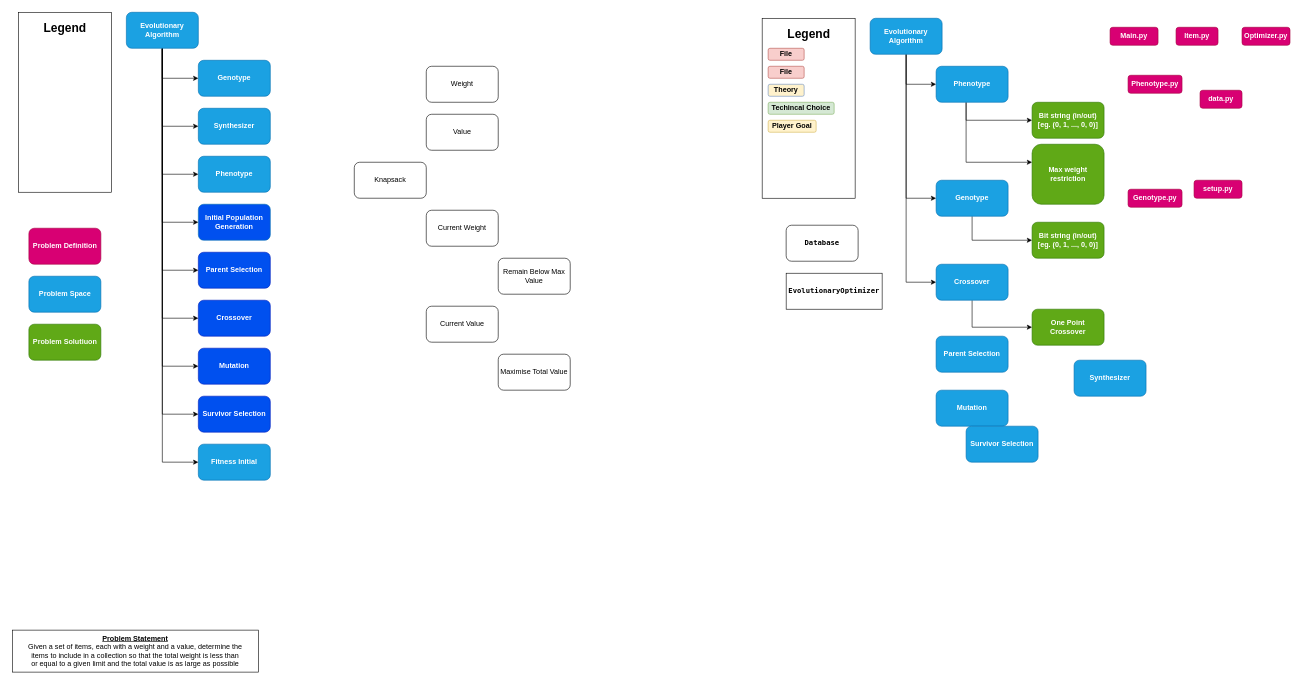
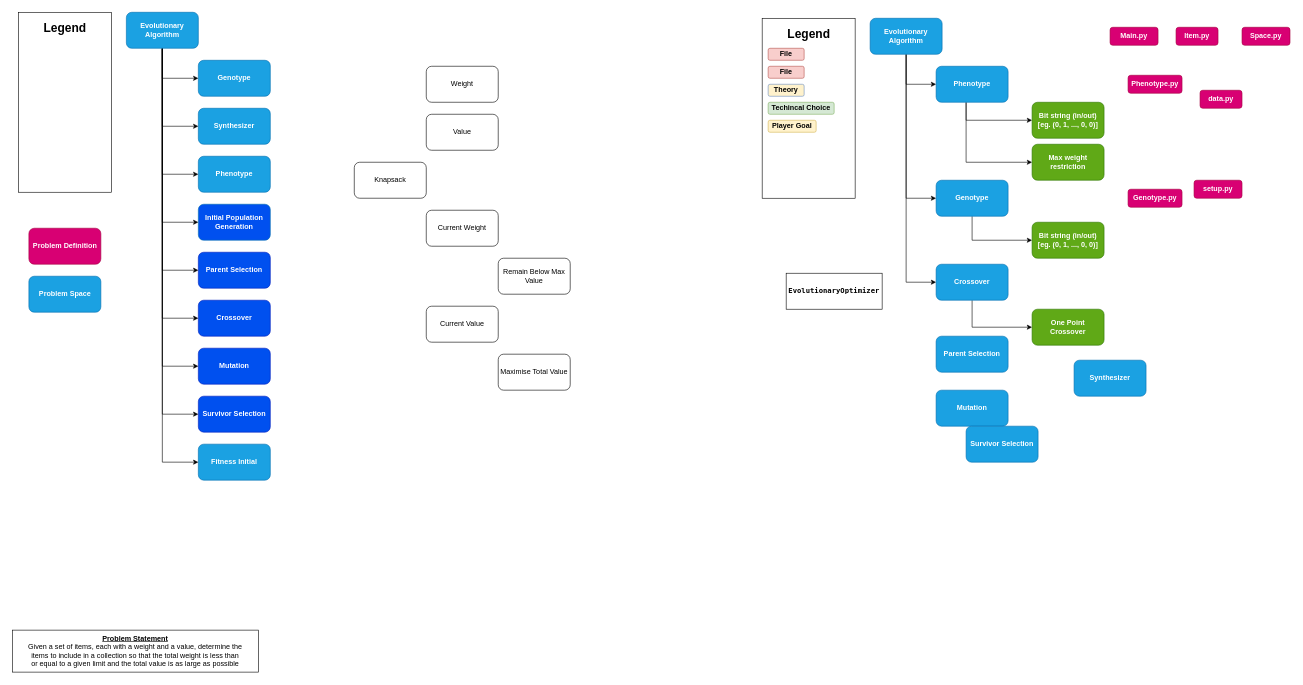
node "Optimizer.py": label "Optimizer.py" -> "Space.py"
node "Max weight restriction": size 72x60 -> 72x36
node "Database": removed
node "Problem Solutiuon": removed
